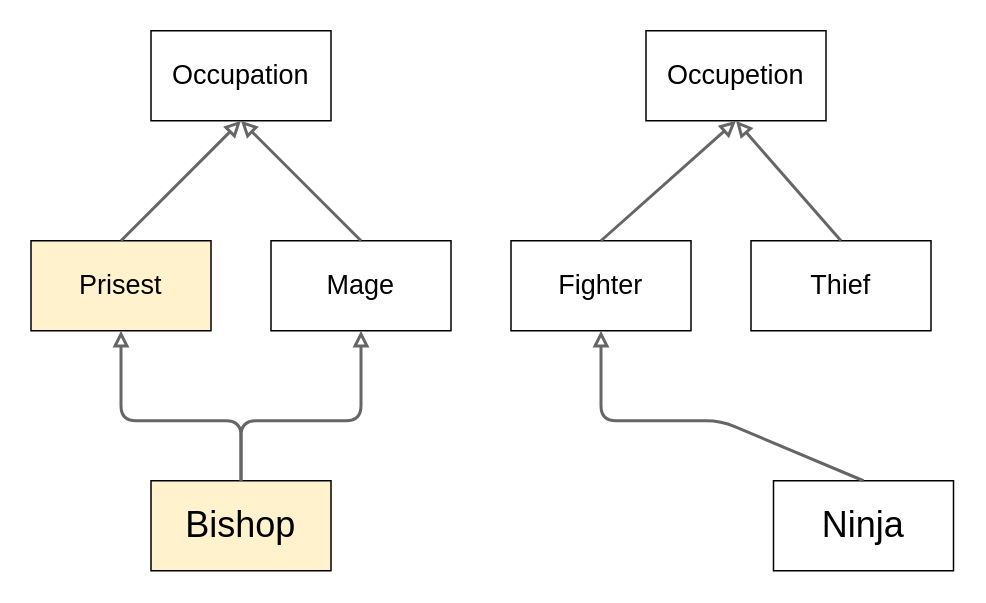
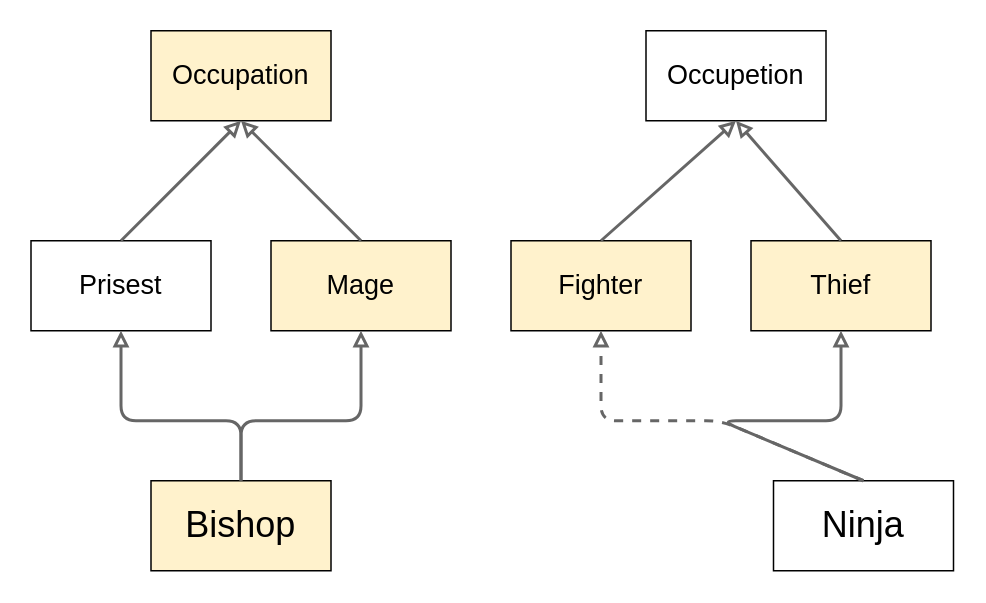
node "Occupation": fillcolor #ffffff -> #fff2cc
node "Prisest": fillcolor #fff2cc -> #ffffff
node "Mage": fillcolor #ffffff -> #fff2cc
node "Fighter": fillcolor #ffffff -> #fff2cc
node "Thief": fillcolor #ffffff -> #fff2cc
edge "Ninja" -> "Fighter": style solid -> dashed
edge "Ninja" -> "Thief": added
